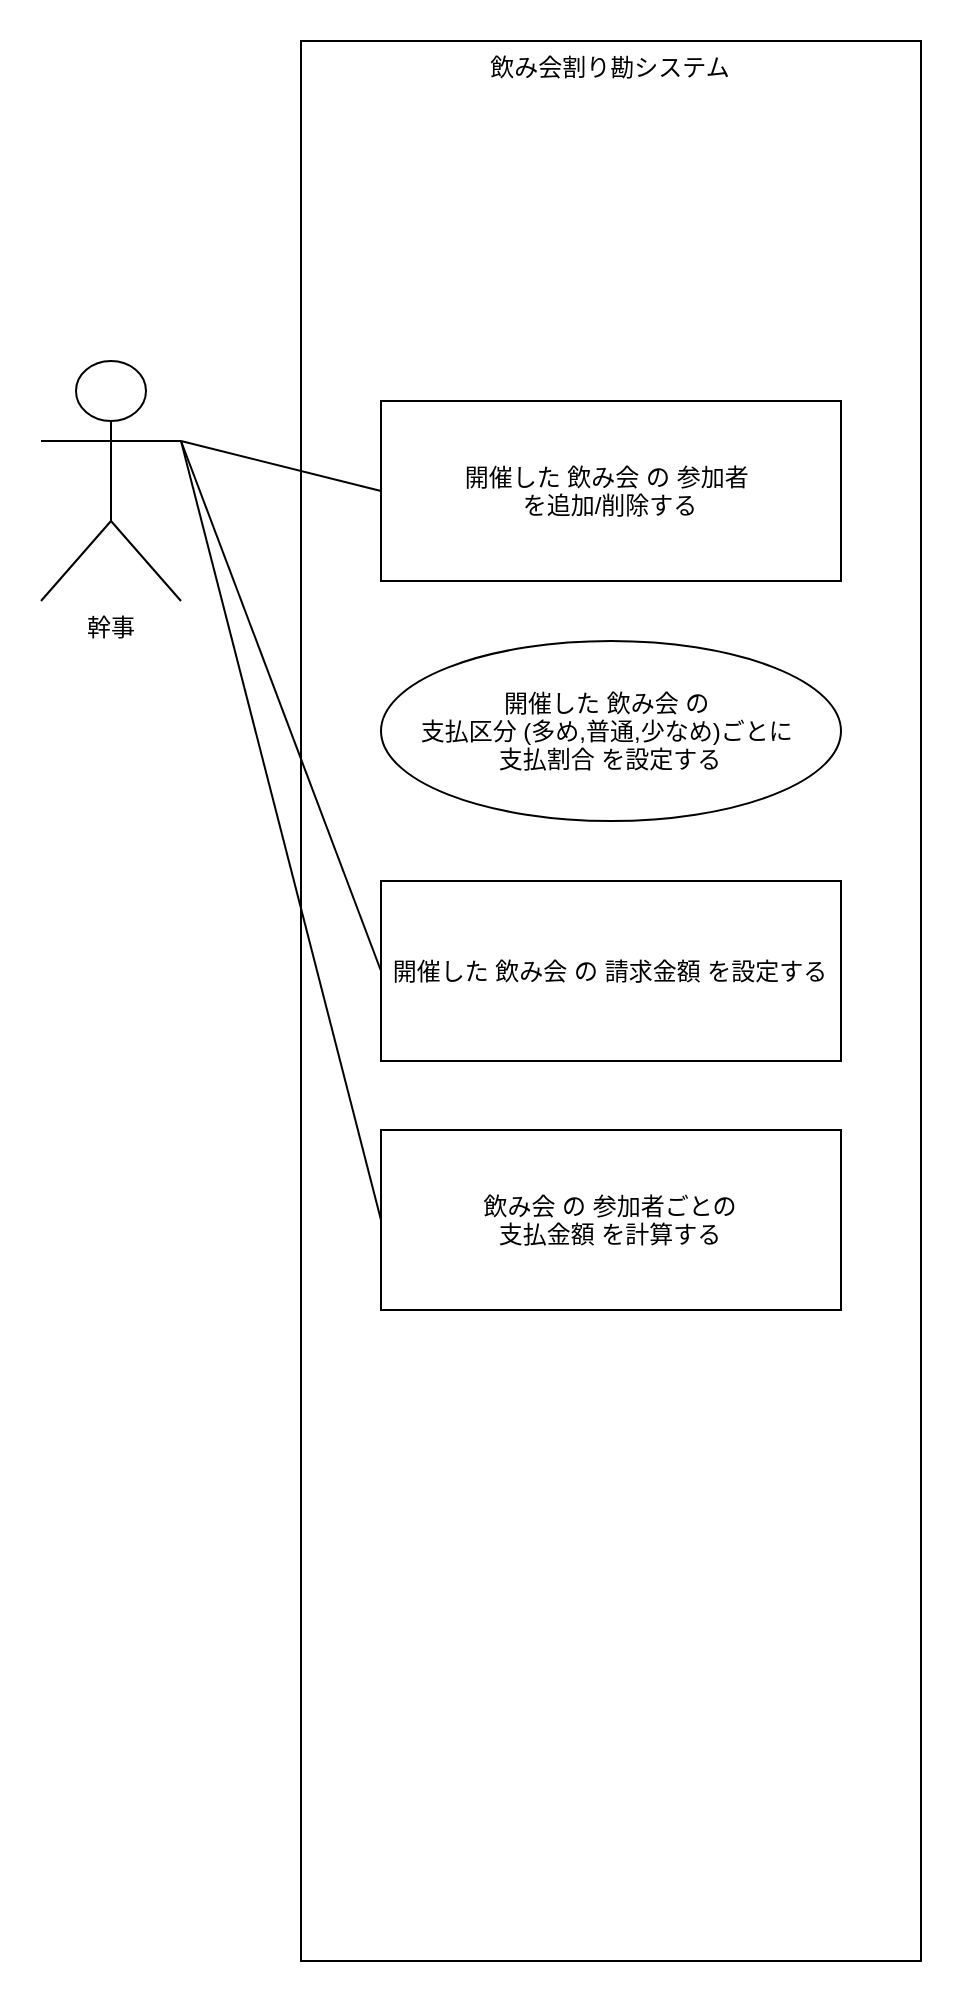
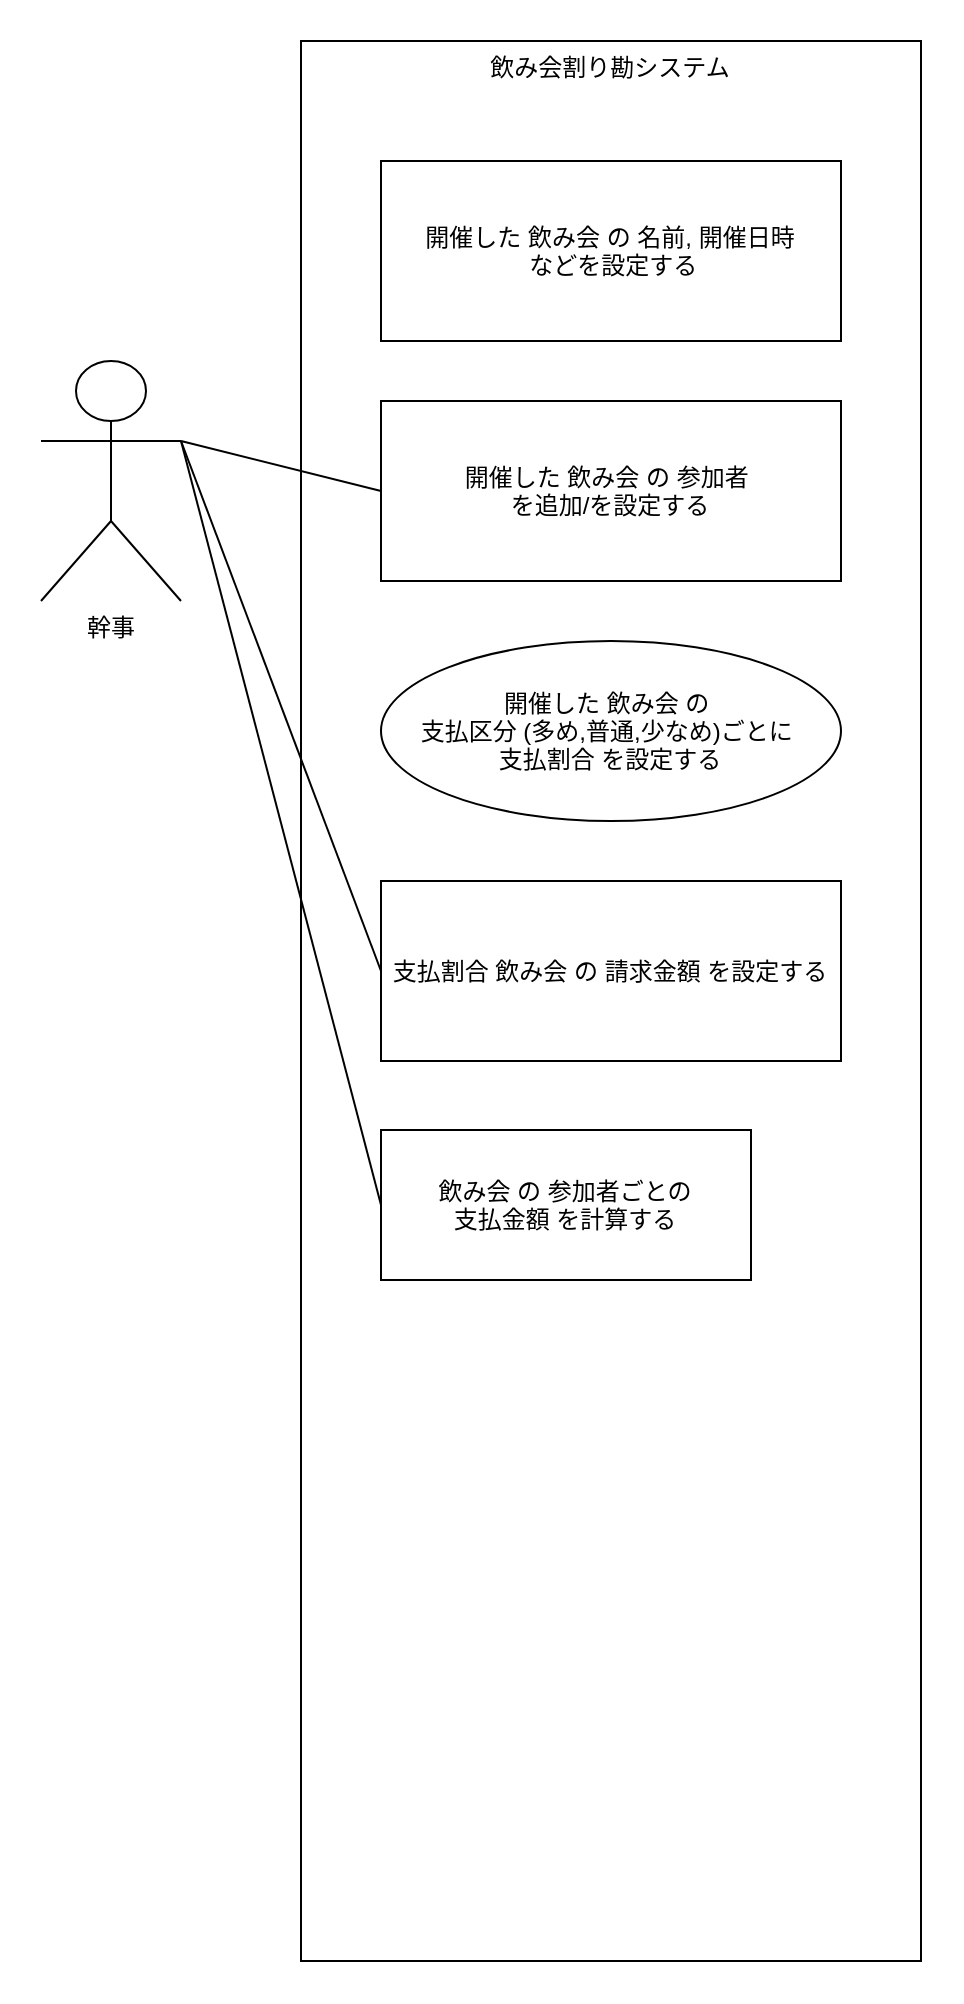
node "開催した 飲み会 の 名前, 開催日時 などを設定する": added
node "開催した 飲み会 の 参加者 を追加/削除する": label "開催した 飲み会 の 参加者 を追加/削除する" -> "開催した 飲み会 の 参加者 を追加/を設定する"
node "開催した 飲み会 の 請求金額 を設定する": label "開催した 飲み会 の 請求金額 を設定する" -> "支払割合 飲み会 の 請求金額 を設定する"
node "飲み会 の 参加者ごとの 支払金額 を計算する": size 460x180 -> 370x150
